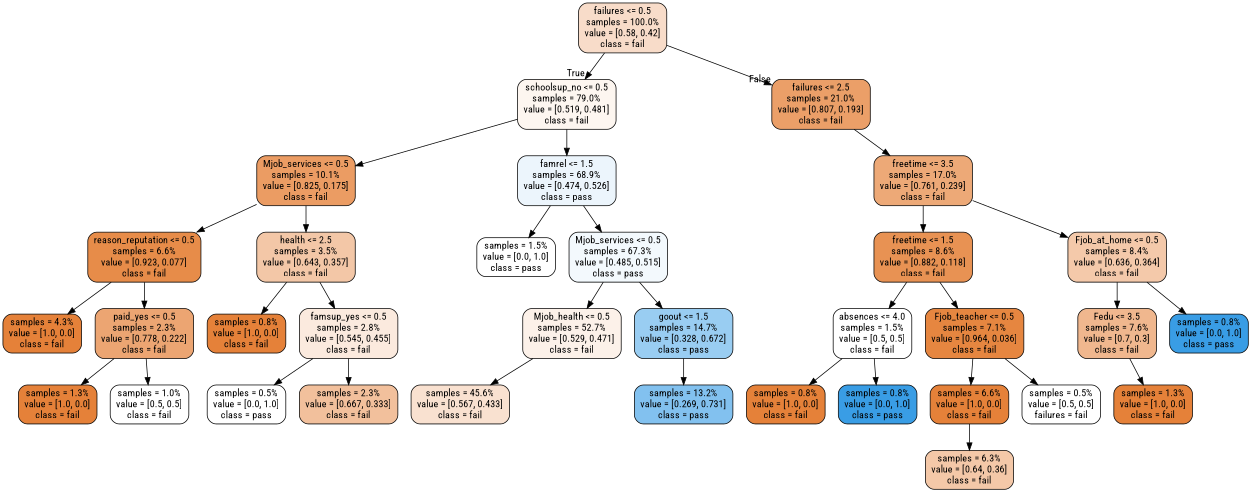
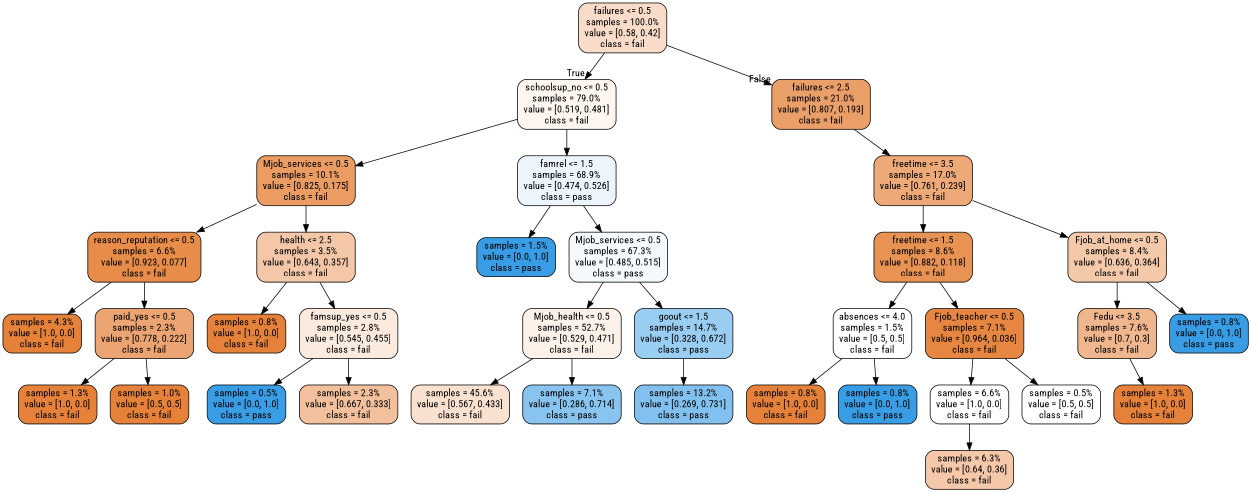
node "samples = 1.5% value = [0.0, 1.0] class = pass": fillcolor #ffffff -> #399de5
node "samples = 1.0% value = [0.5, 0.5] class = fail": fillcolor #ffffff -> #e58139
node "samples = 0.5% value = [0.0, 1.0] class = pass": fillcolor #ffffff -> #399de5
node "samples = 7.1% value = [0.286, 0.714] class = pass": added
node "samples = 6.6% value = [1.0, 0.0] class = fail": fillcolor #e58139 -> #ffffff
node "samples = 0.5% value = [0.5, 0.5] failures = fail": label "samples = 0.5% value = [0.5, 0.5] failures = fail" -> "samples = 0.5% value = [0.5, 0.5] class = fail"
